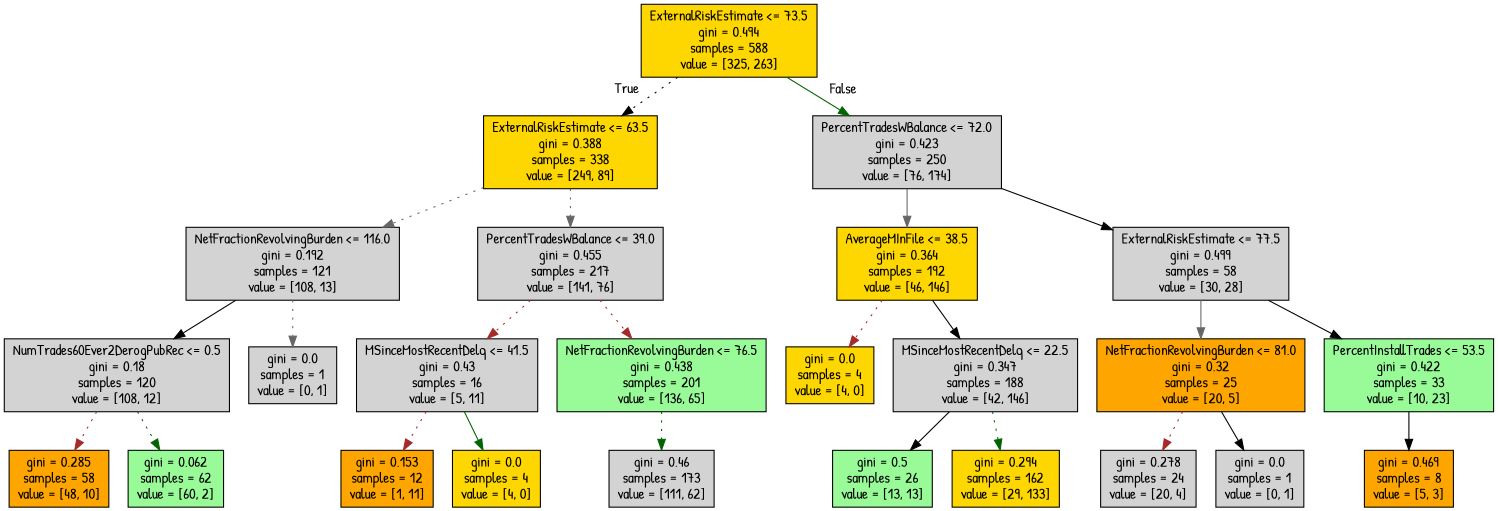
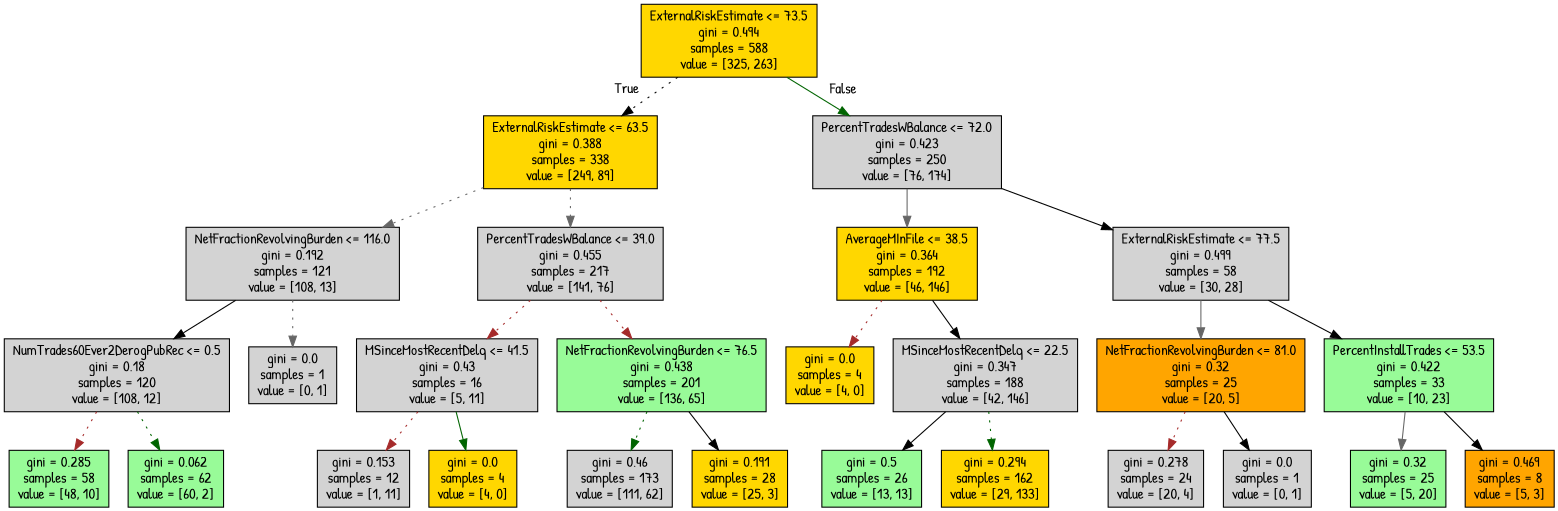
node "gini = 0.285 samples = 58 value = [48, 10]": fillcolor orange -> palegreen
node "gini = 0.153 samples = 12 value = [1, 11]": fillcolor orange -> lightgrey
node "gini = 0.191 samples = 28 value = [25, 3]": added
node "gini = 0.32 samples = 25 value = [5, 20]": added
